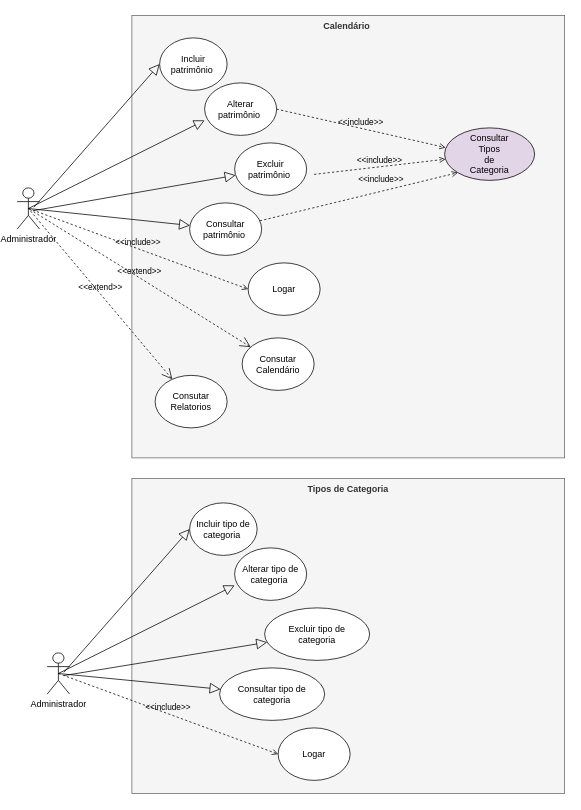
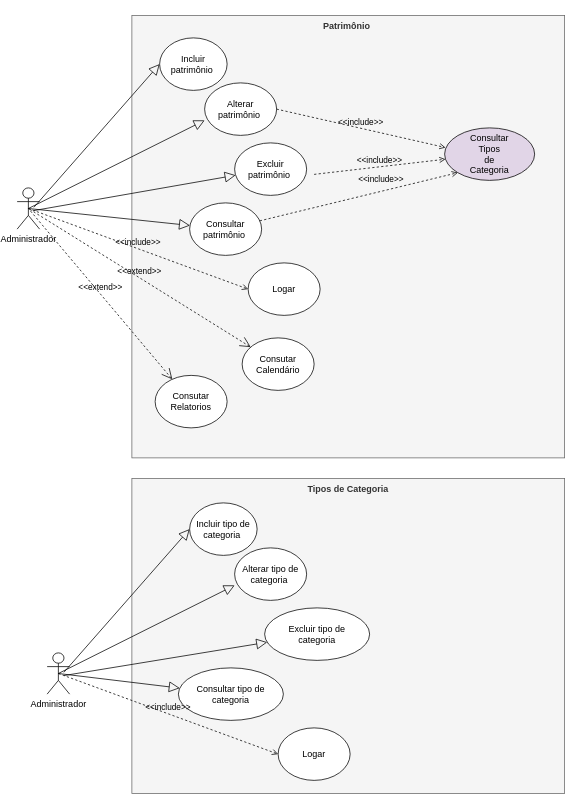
node "Calendário": label "Calendário" -> "Patrimônio"
node "Consultar tipo de categoria": moved (272, 694) -> (231, 694)
